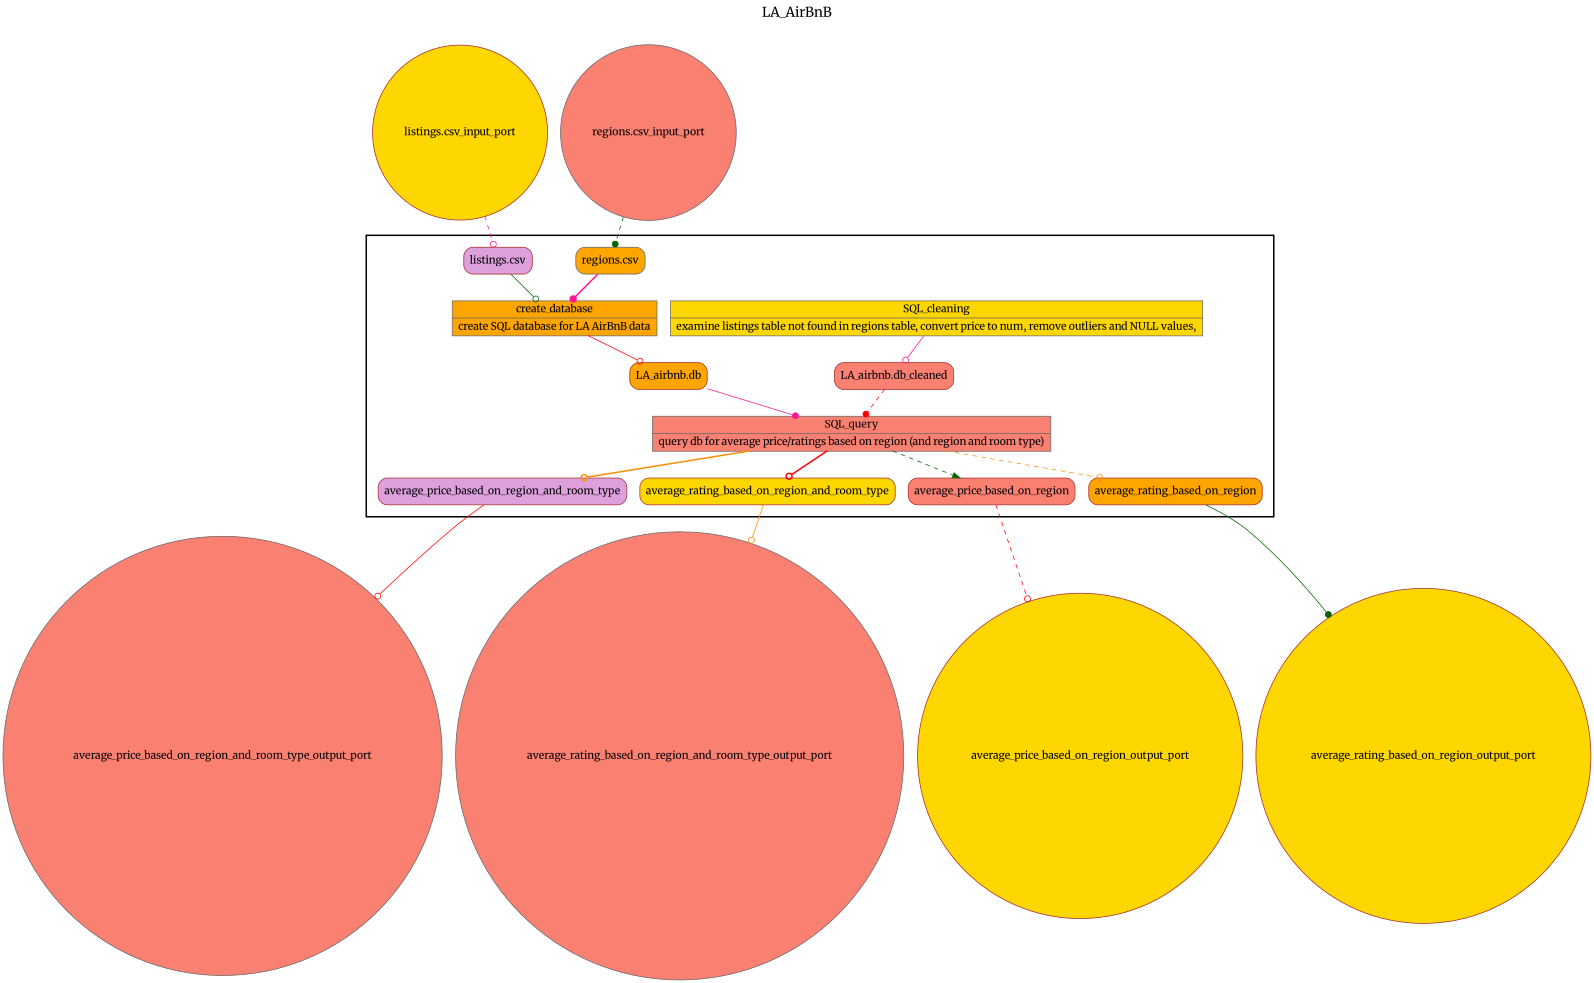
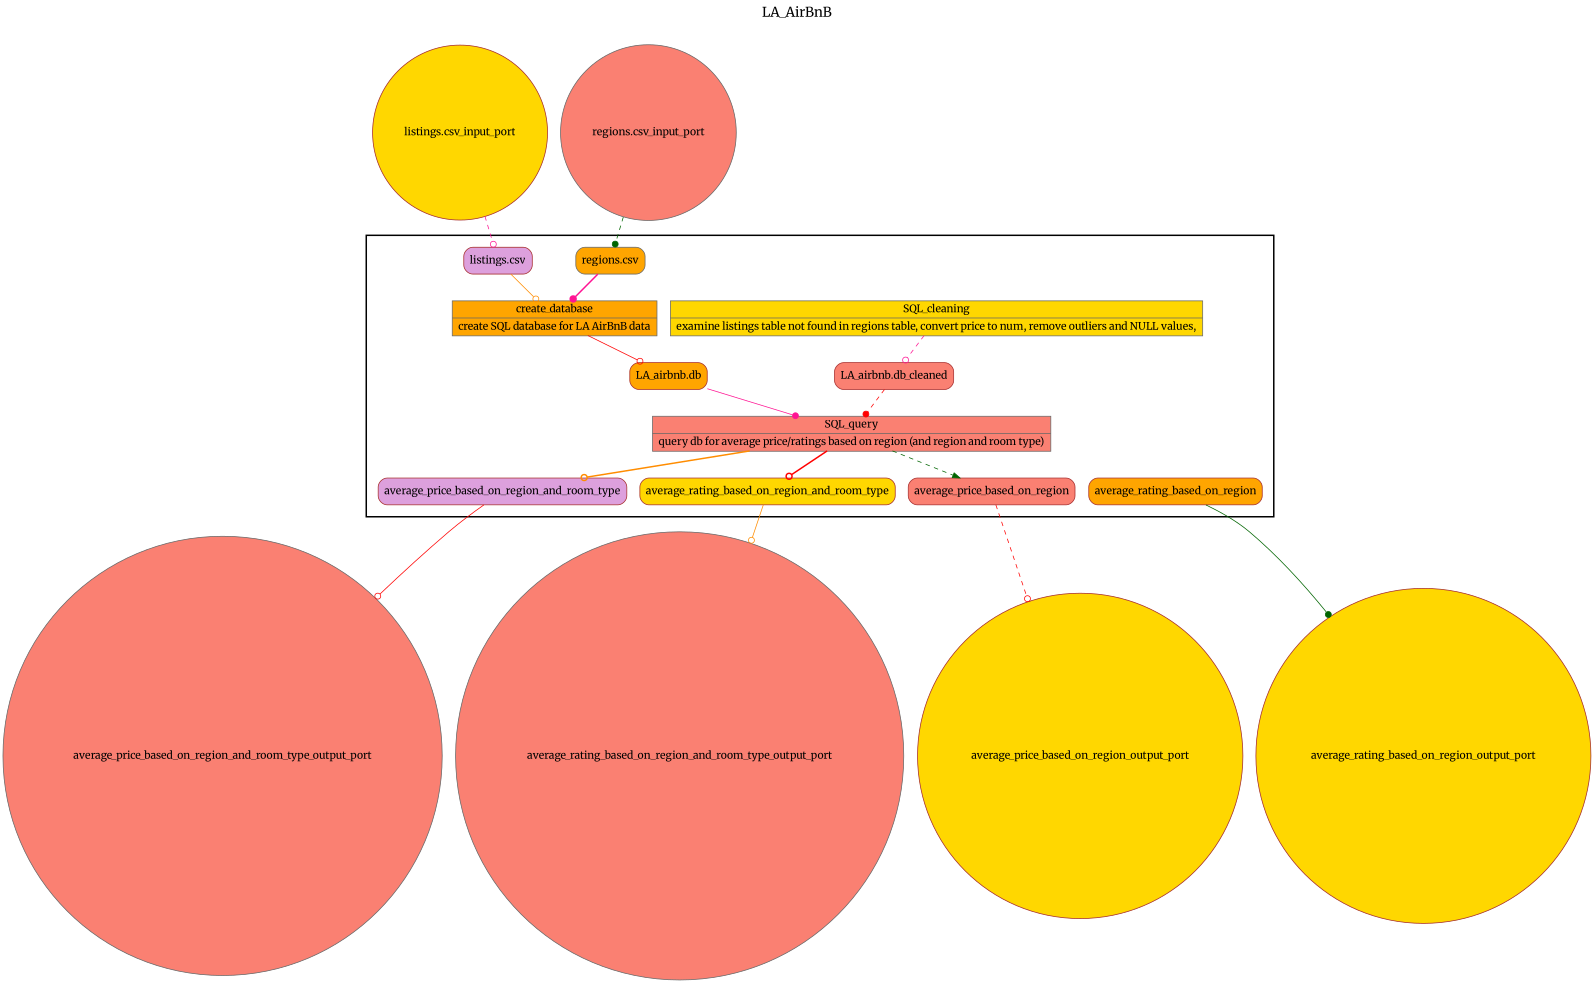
edge "listings.csv" -> "create_database": color darkgreen -> darkorange
edge "SQL_cleaning" -> "LA_airbnb.db_cleaned": style solid -> dashed
edge "SQL_query" -> "average_rating_based_on_region": removed
